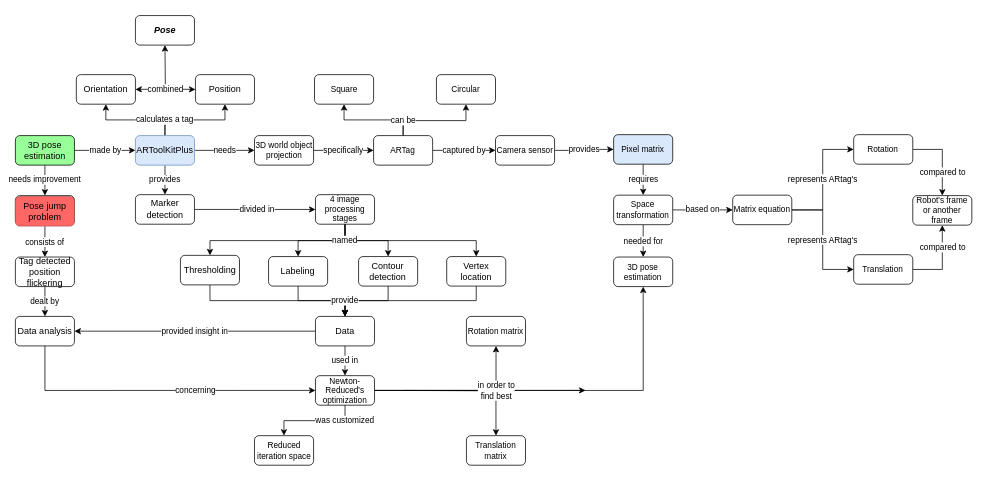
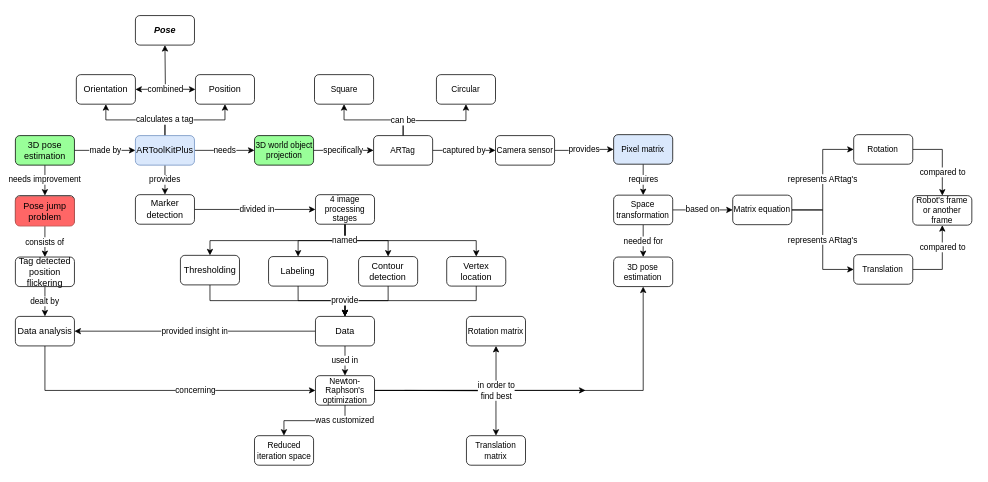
node "3D world object projection": fillcolor #ffffff -> #99ff99
node "Newton-Reduced's optimization": label "Newton-Reduced's optimization" -> "Newton-Raphson's optimization"
